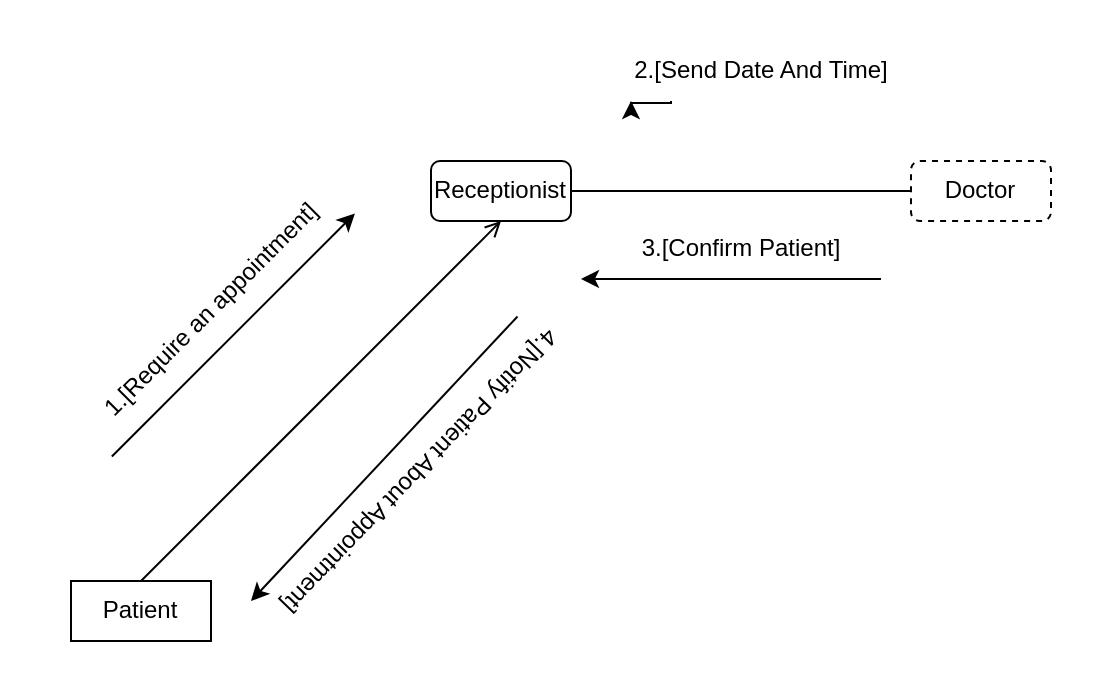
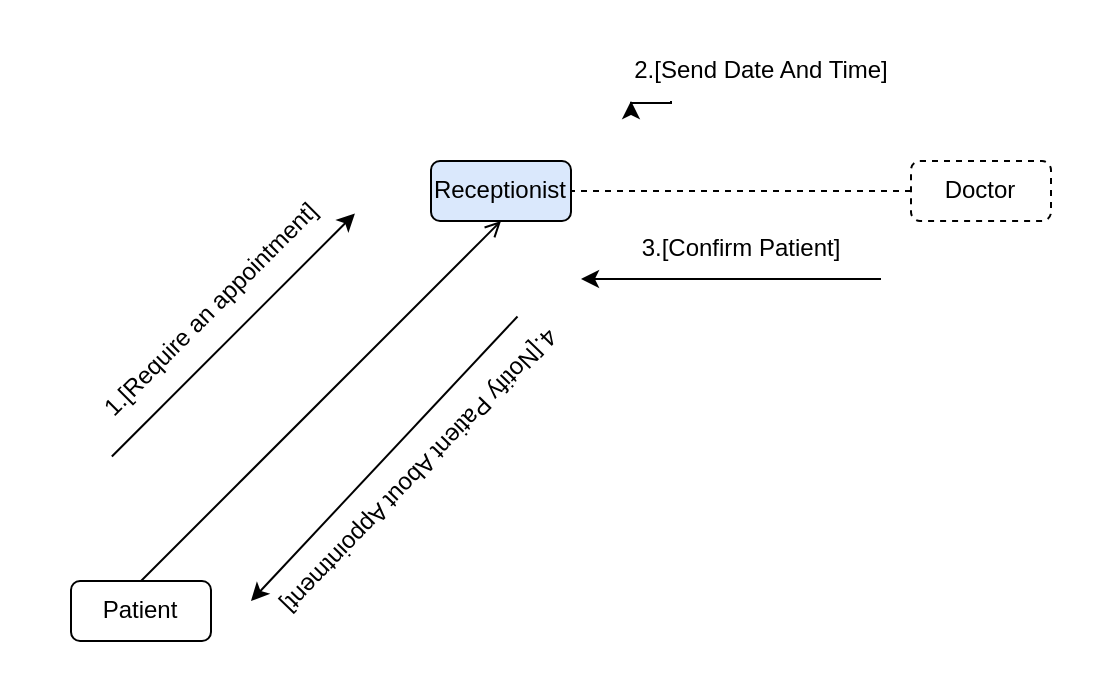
node "Receptionist": fillcolor #ffffff -> #dae8fc
edge "Receptionist" -- "Doctor": style solid -> dashed
node "Patient": shape rectangle -> rounded rectangle
